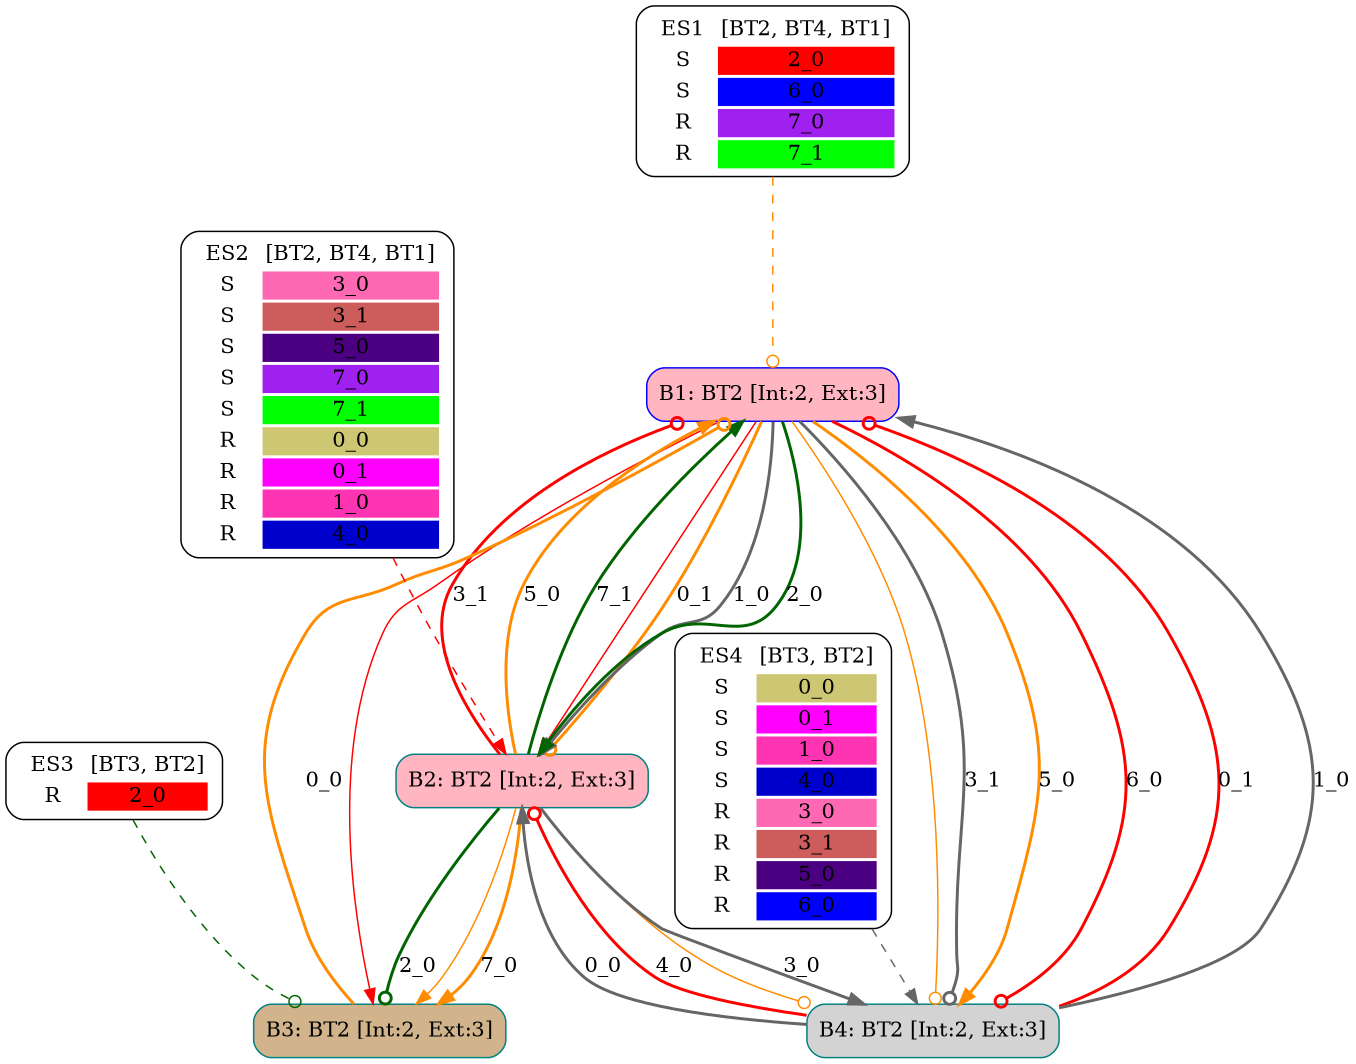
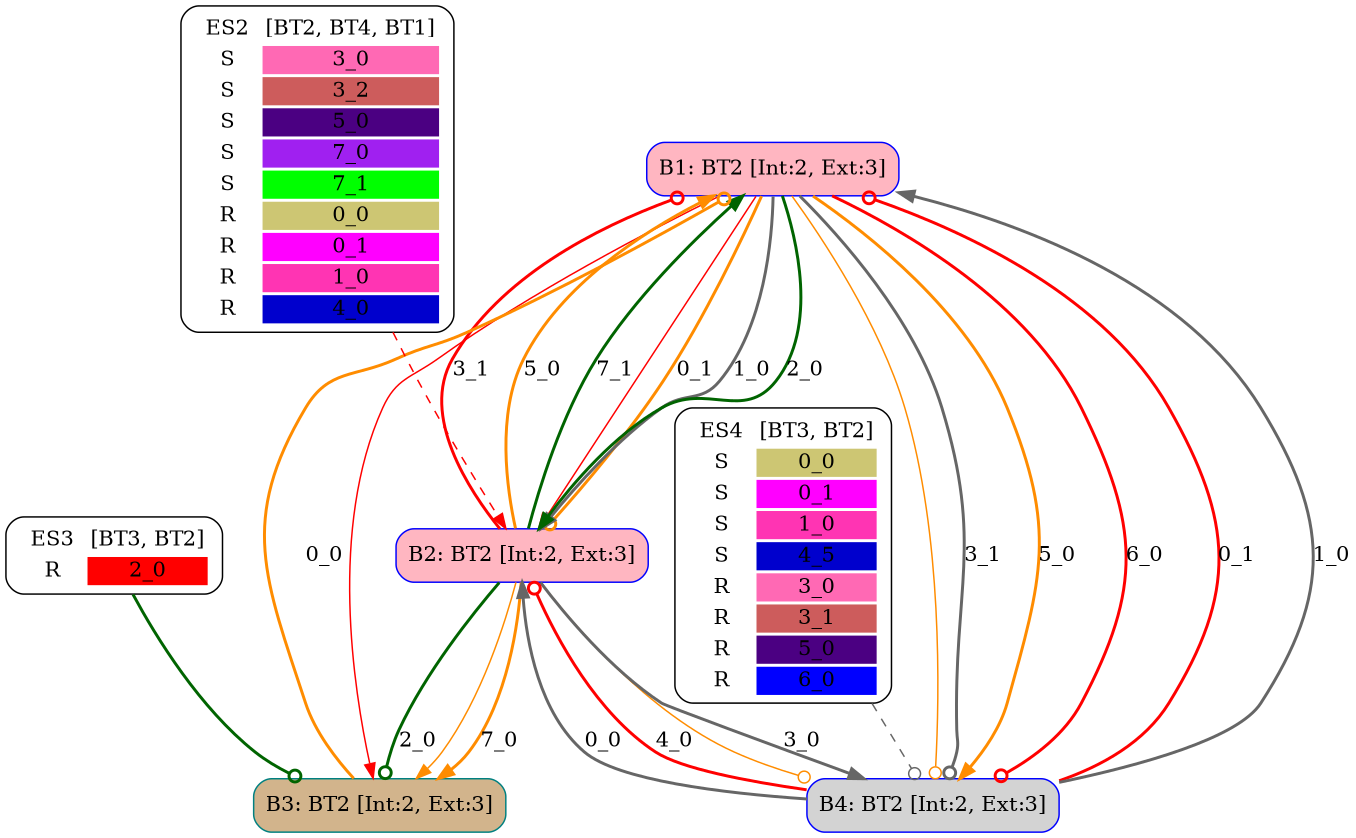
node "ES1": removed
node "ES2": text "3_1" -> "3_2"
node "B2: BT2 [Int:2, Ext:3]": color teal -> blue
node "ES4": text "4_0" -> "4_5"
edge "ES3" -> "B3: BT2 [Int:2, Ext:3]": style dashed -> bold
edge "ES4" -> "B4: BT2 [Int:2, Ext:3]": arrowhead normal -> odot
node "B4: BT2 [Int:2, Ext:3]": color teal -> blue
